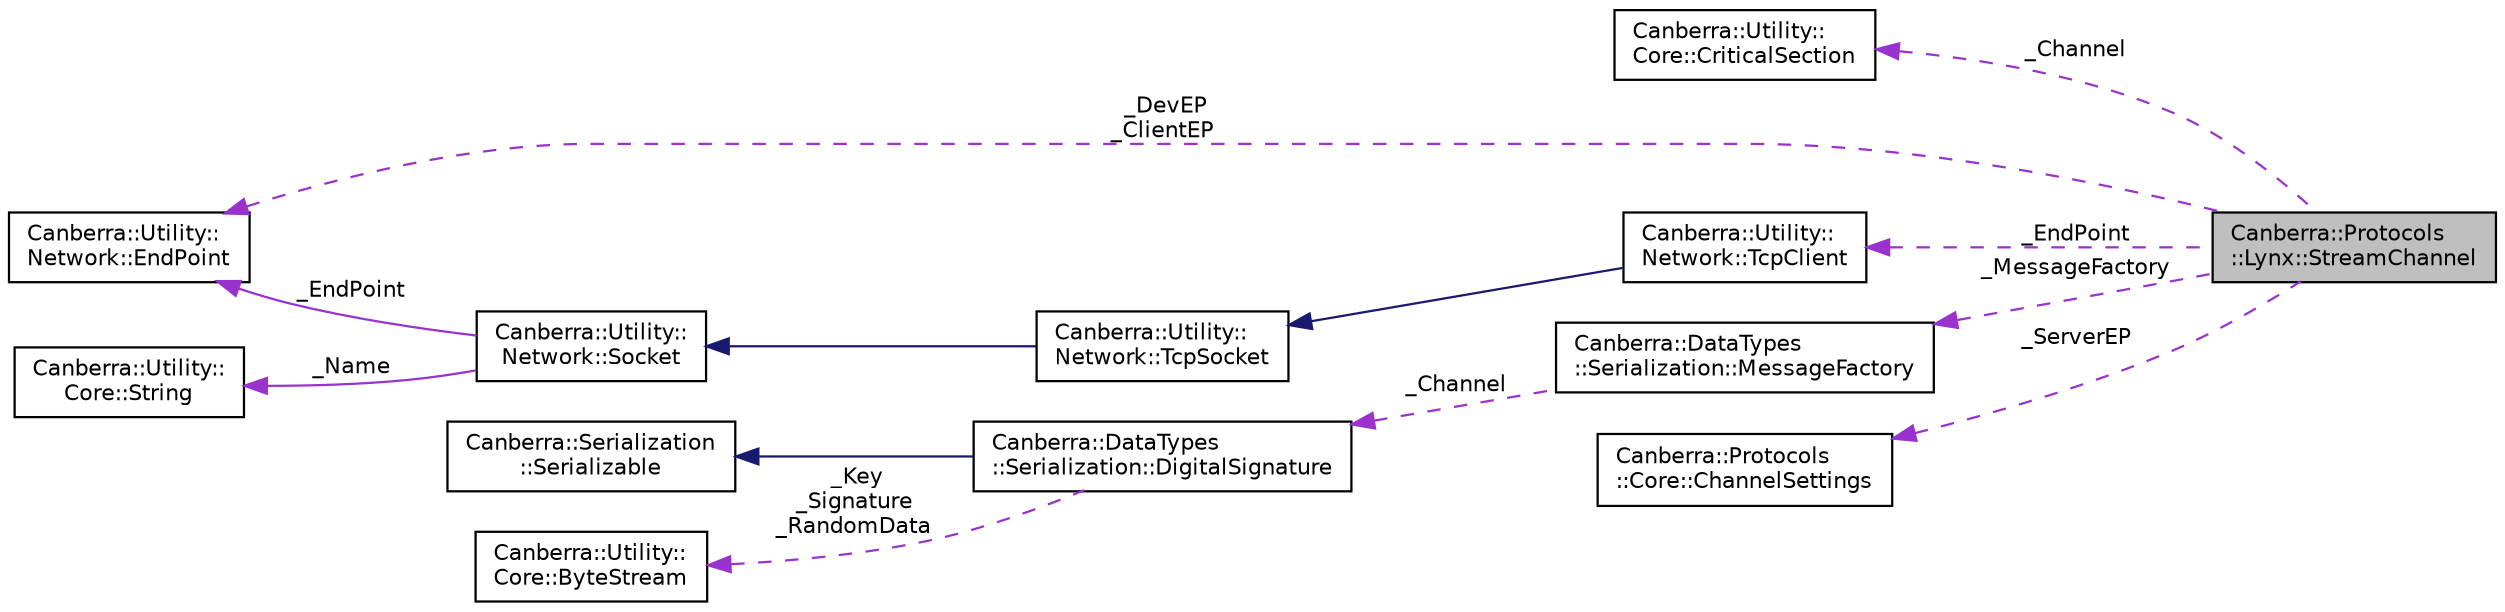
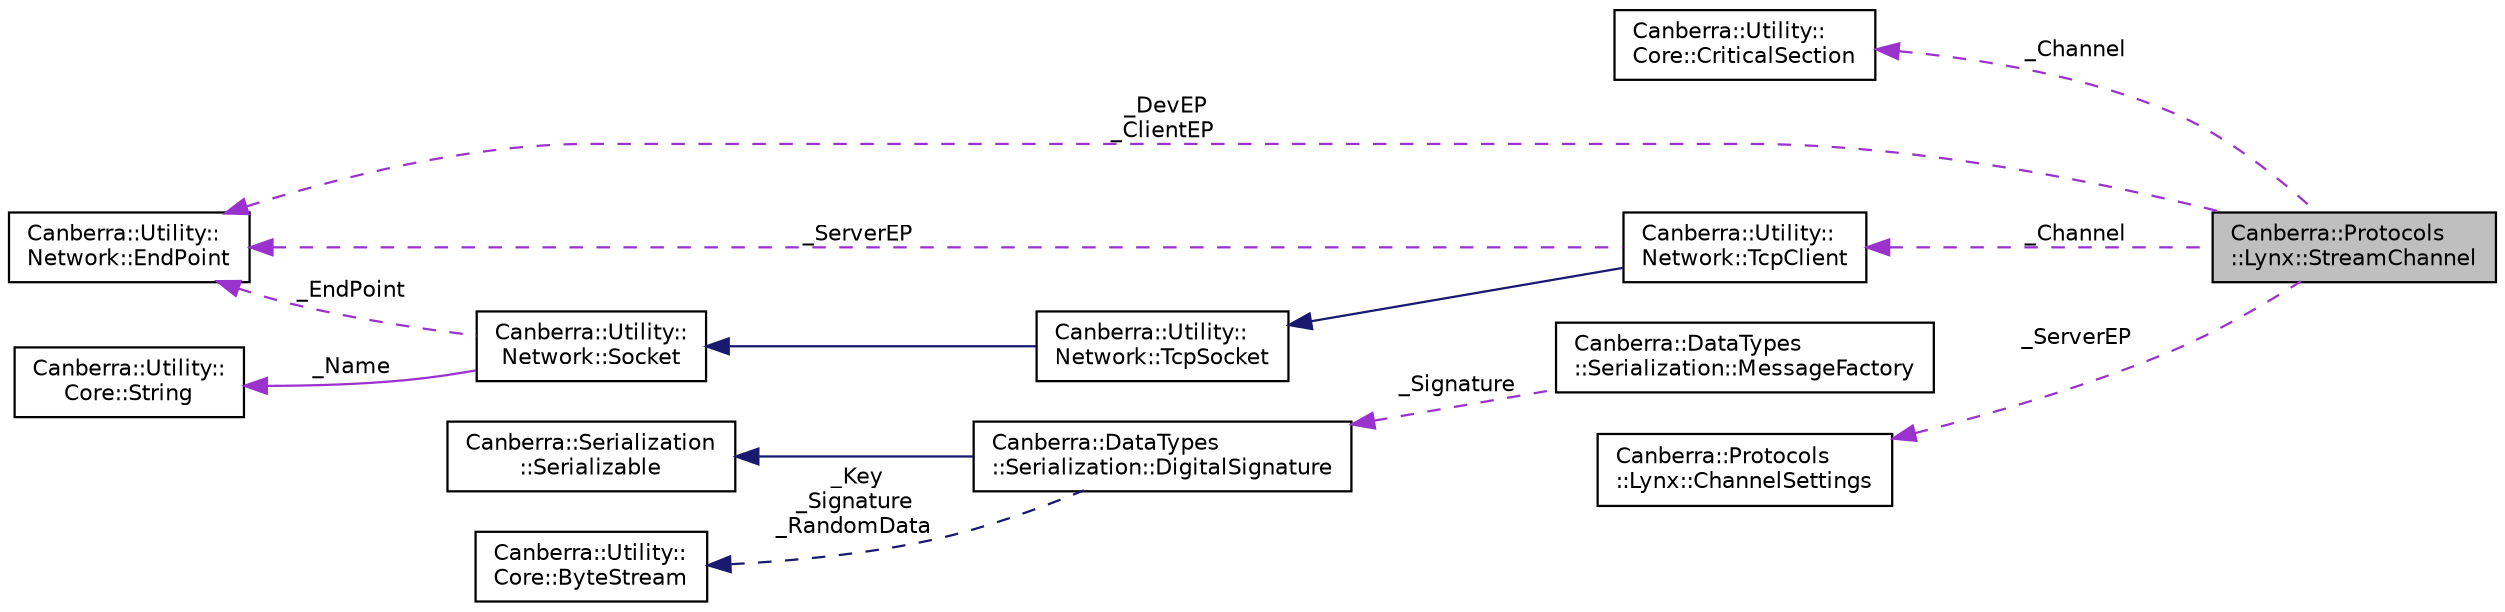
edge "Canberra::Protocols ::Lynx::StreamChannel" -> "Canberra::Utility:: Network::TcpClient": label " _EndPoint" -> " _Channel"
edge "Canberra::Utility:: Network::TcpClient" -> "Canberra::Utility:: Network::EndPoint": added, label "_ServerEP"
edge "Canberra::Protocols ::Lynx::StreamChannel" -> "Canberra::DataTypes ::Serialization::MessageFactory": removed, label "_MessageFactory"
edge "Canberra::Utility:: Network::Socket" -> "Canberra::Utility:: Network::EndPoint": style solid -> dashed
edge "Canberra::DataTypes ::Serialization::MessageFactory" -> "Canberra::DataTypes ::Serialization::DigitalSignature": label " _Channel" -> " _Signature"
node "Canberra::Protocols ::Core::ChannelSettings": label "Canberra::Protocols ::Core::ChannelSettings" -> "Canberra::Protocols ::Lynx::ChannelSettings"
edge "Canberra::DataTypes ::Serialization::DigitalSignature" -> "Canberra::Utility:: Core::ByteStream": color darkorchid3 -> midnightblue
